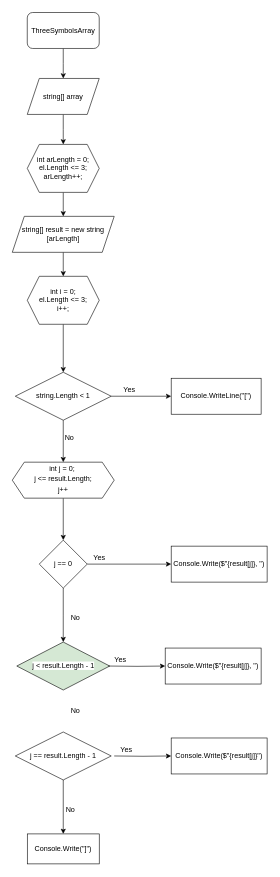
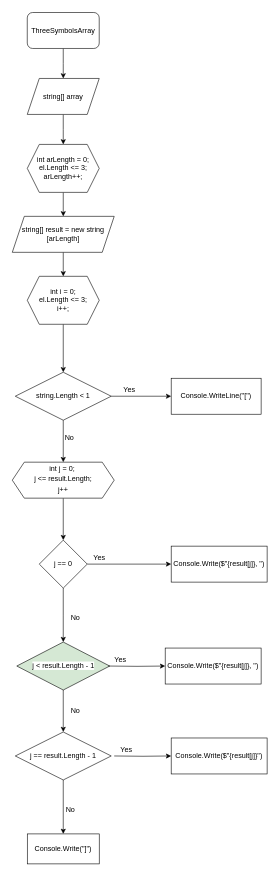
edge "j < result.Length - 1" -> "j == result.Length - 1": added
